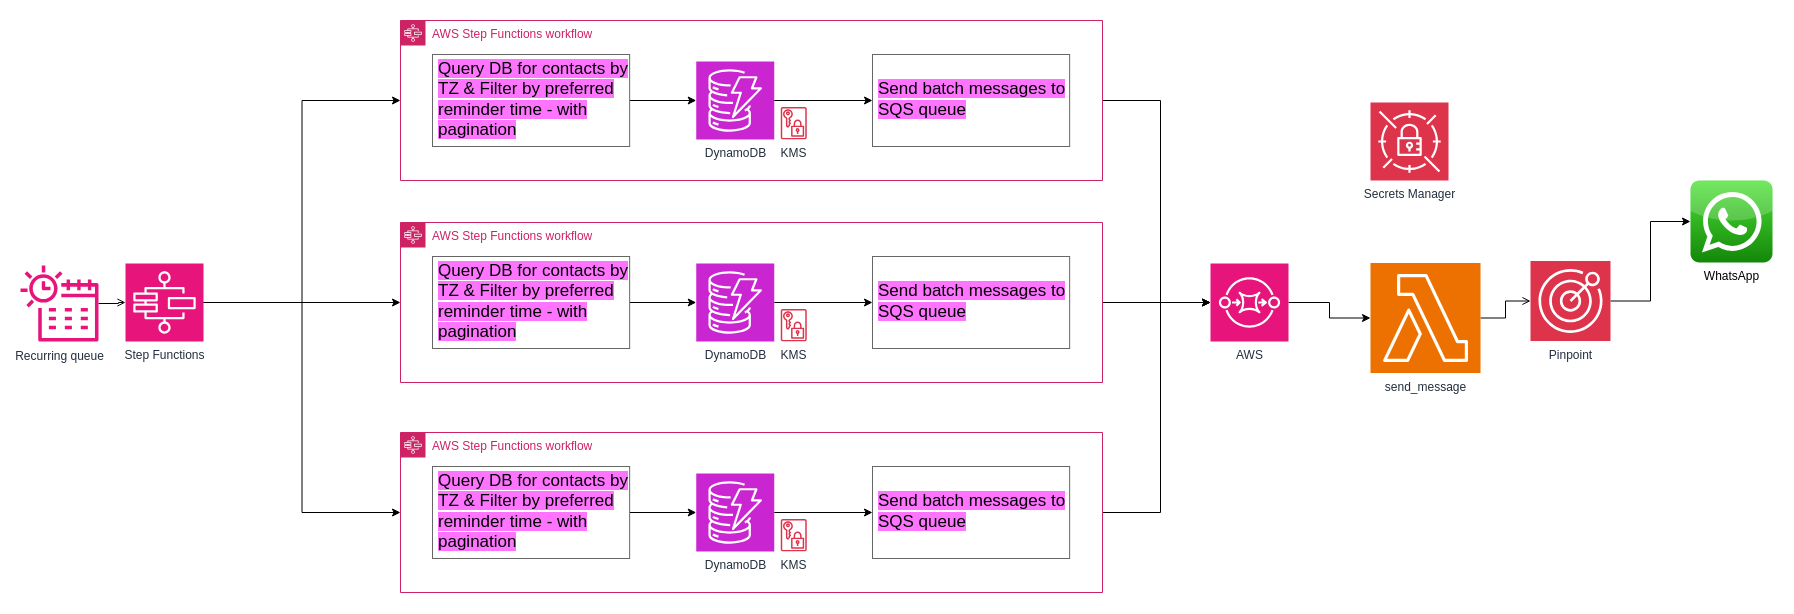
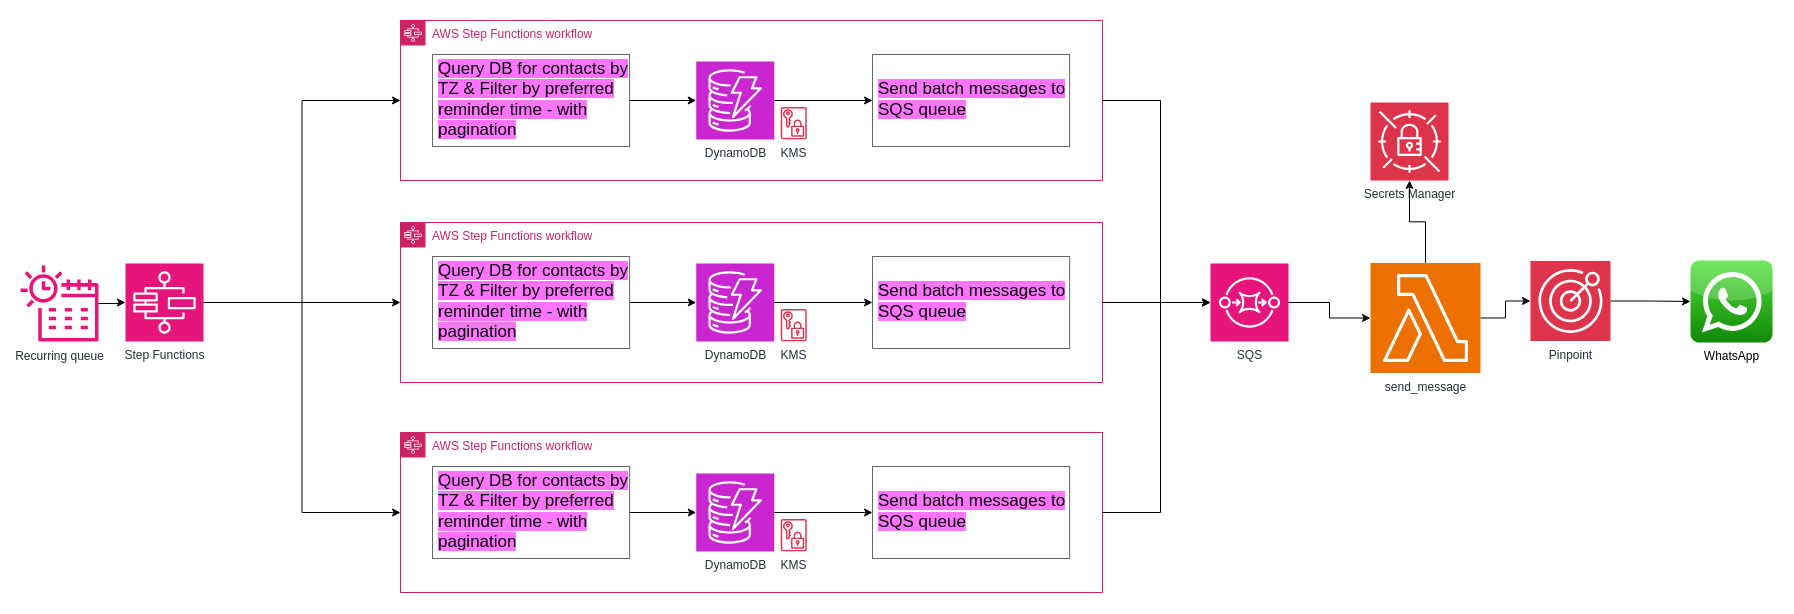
edge "send_message" -> "Secrets Manager": added
node "WhatsApp": moved (1732, 222) -> (1732, 302)
edge "send_message" -> "Pinpoint": arrowhead open -> classic
edge "Recurring queue" -> "Step Functions": arrowhead open -> classic
node "AWS": label "AWS" -> "SQS"
